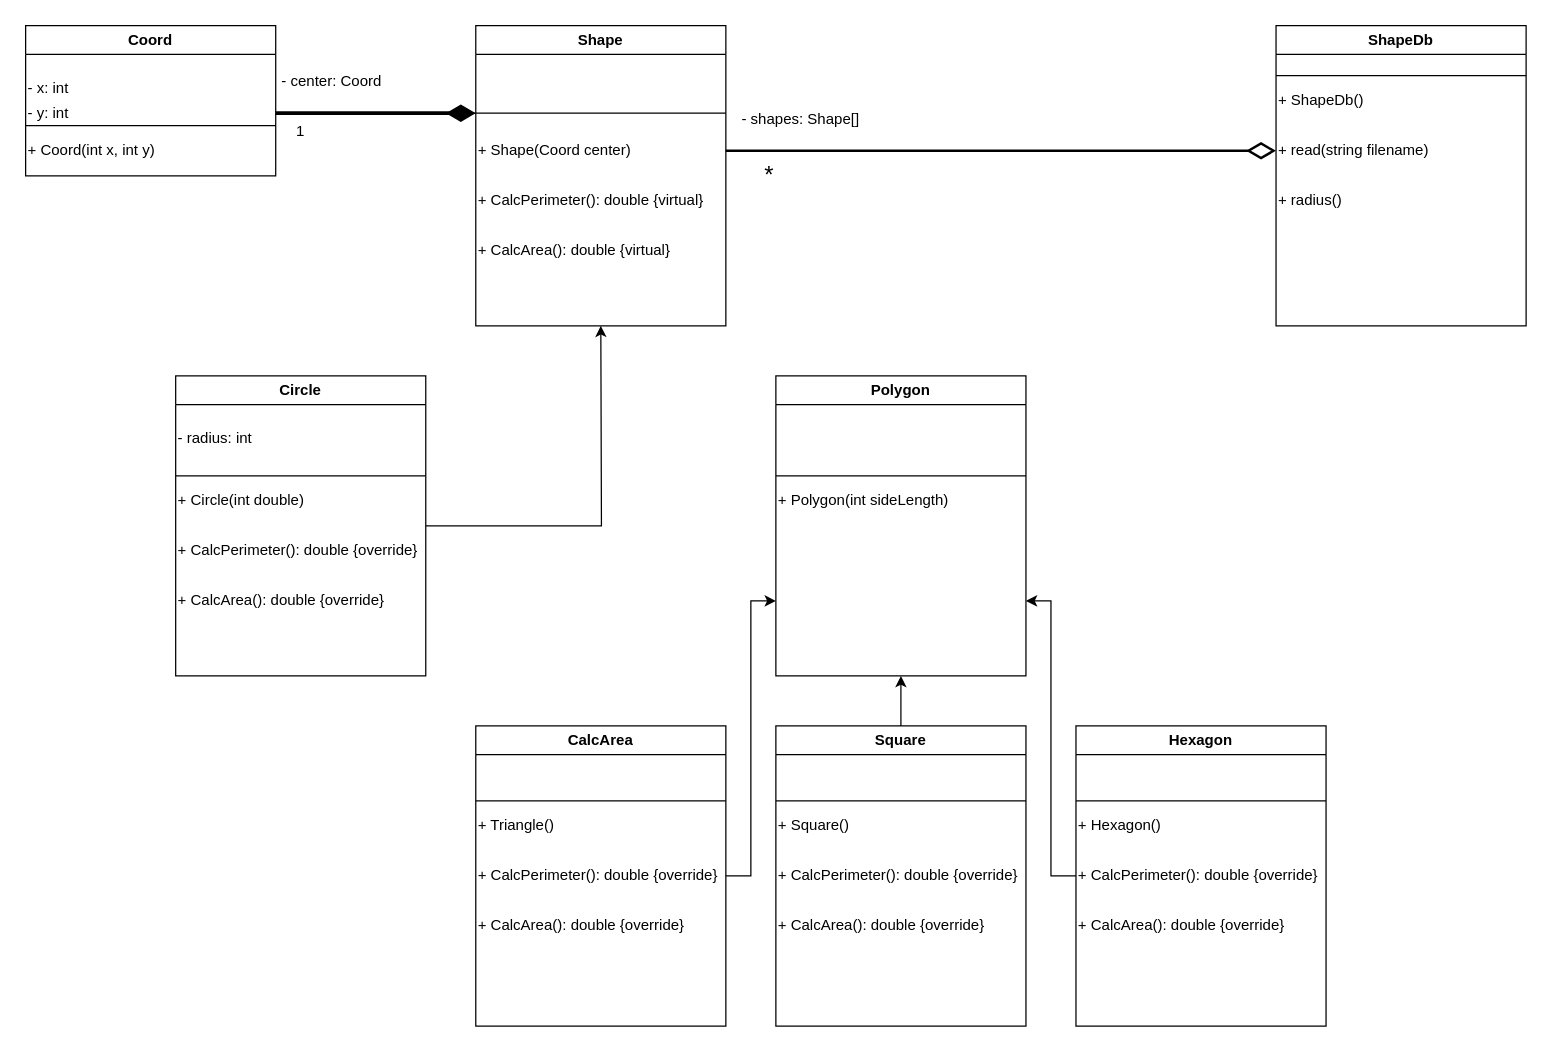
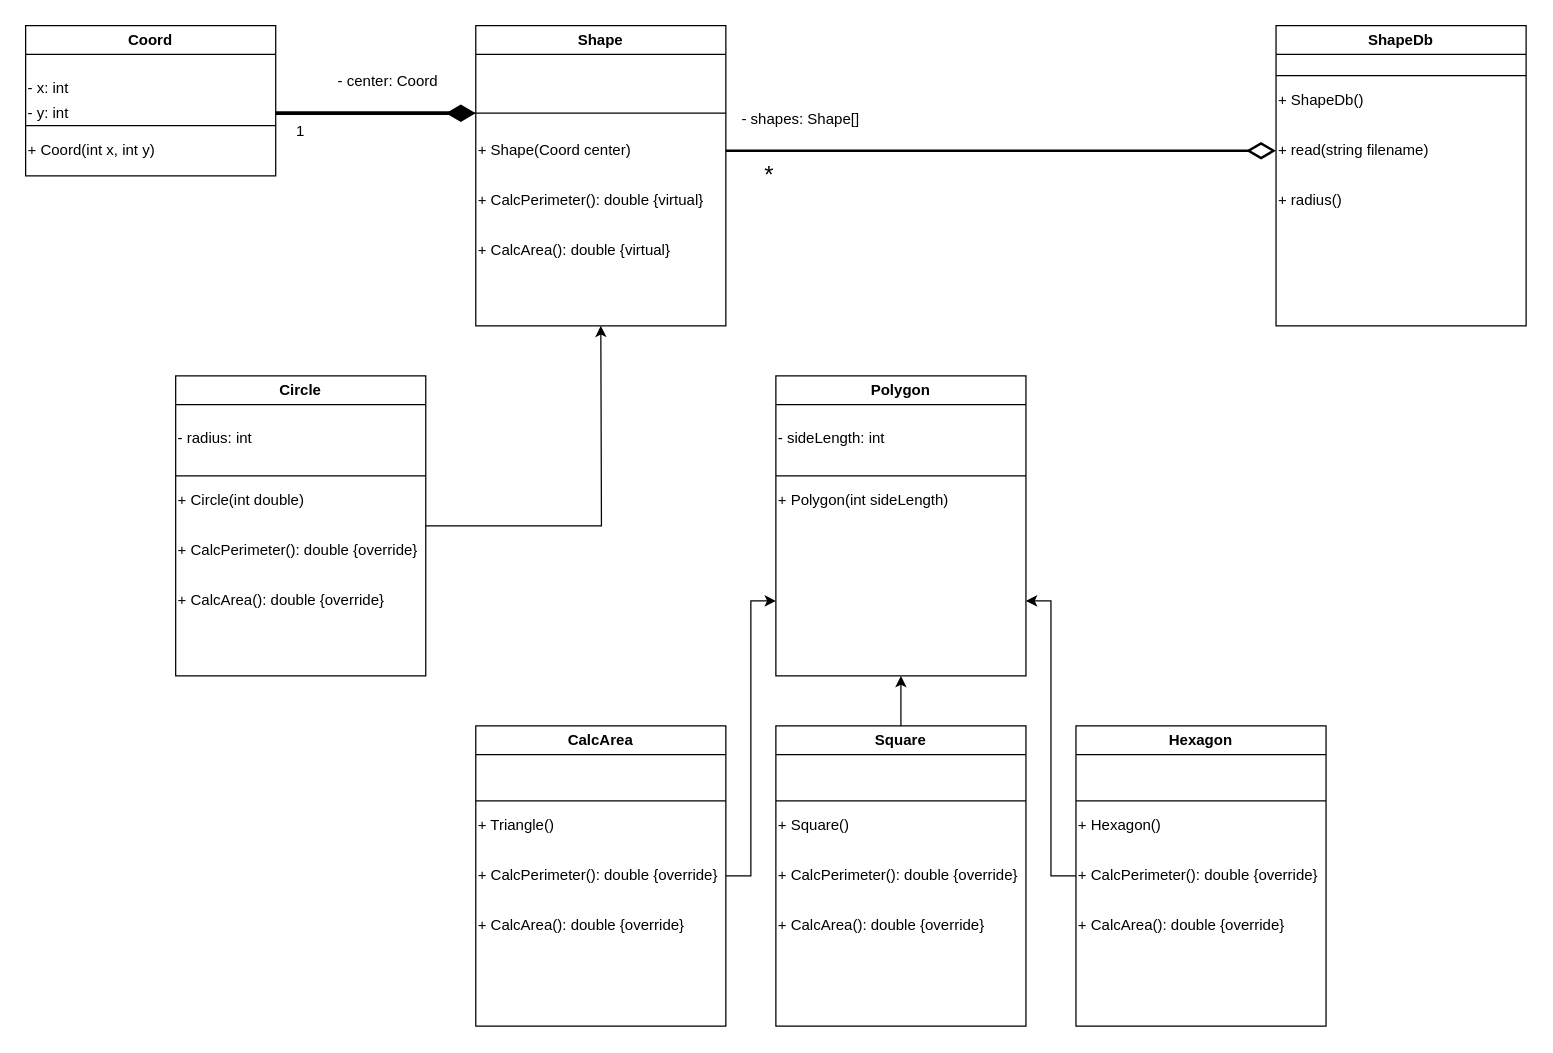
node "- center: Coord": moved (332, 82) -> (388, 82)
node "- sideLength: int": added
